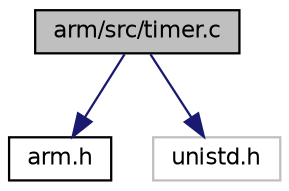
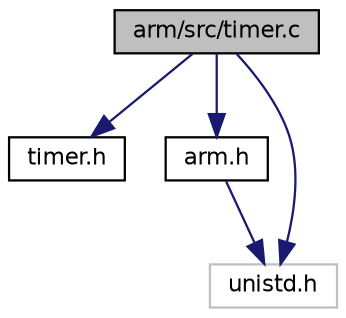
node "timer.h": added
edge "arm.h" -> "unistd.h": added
